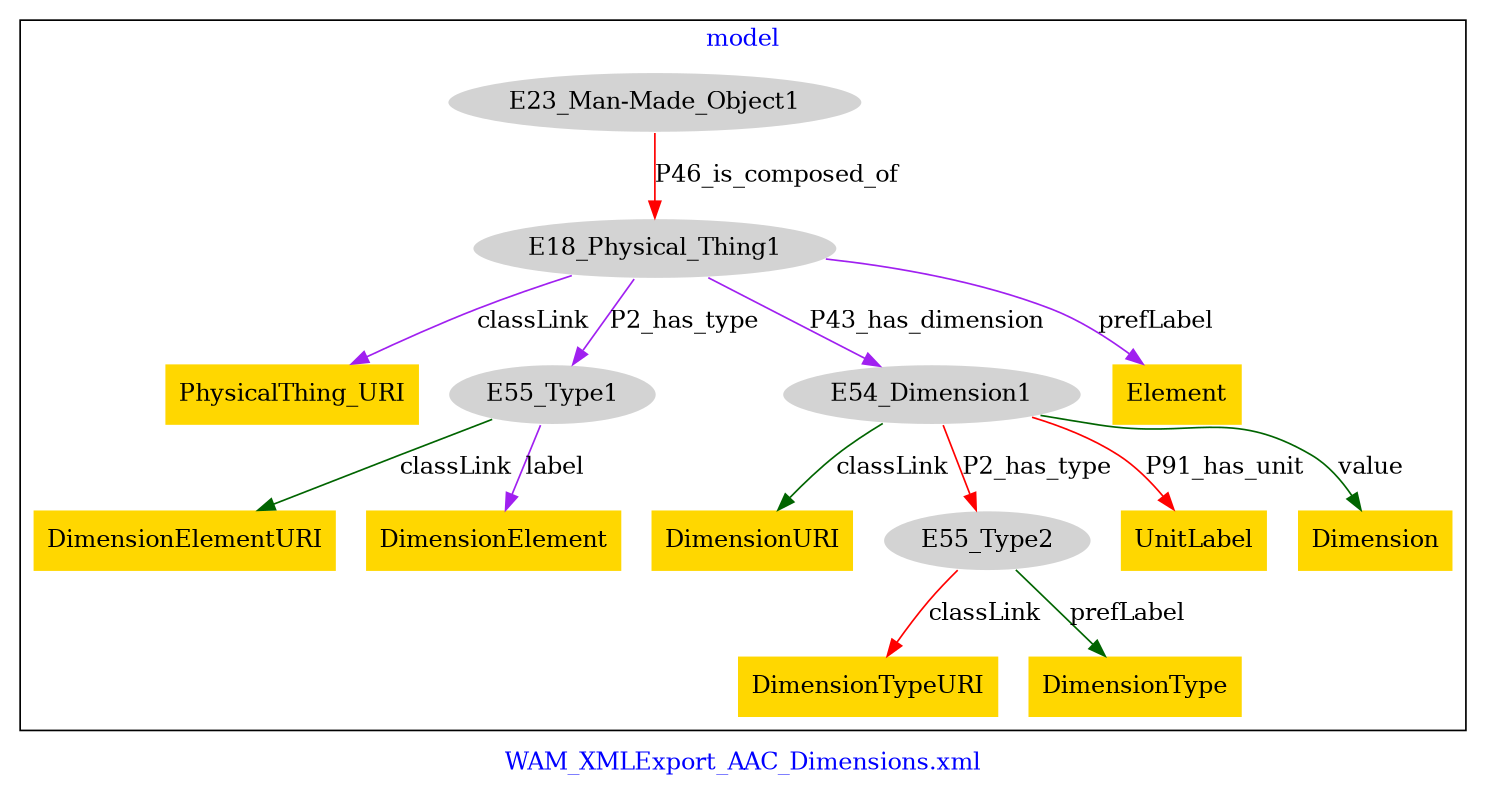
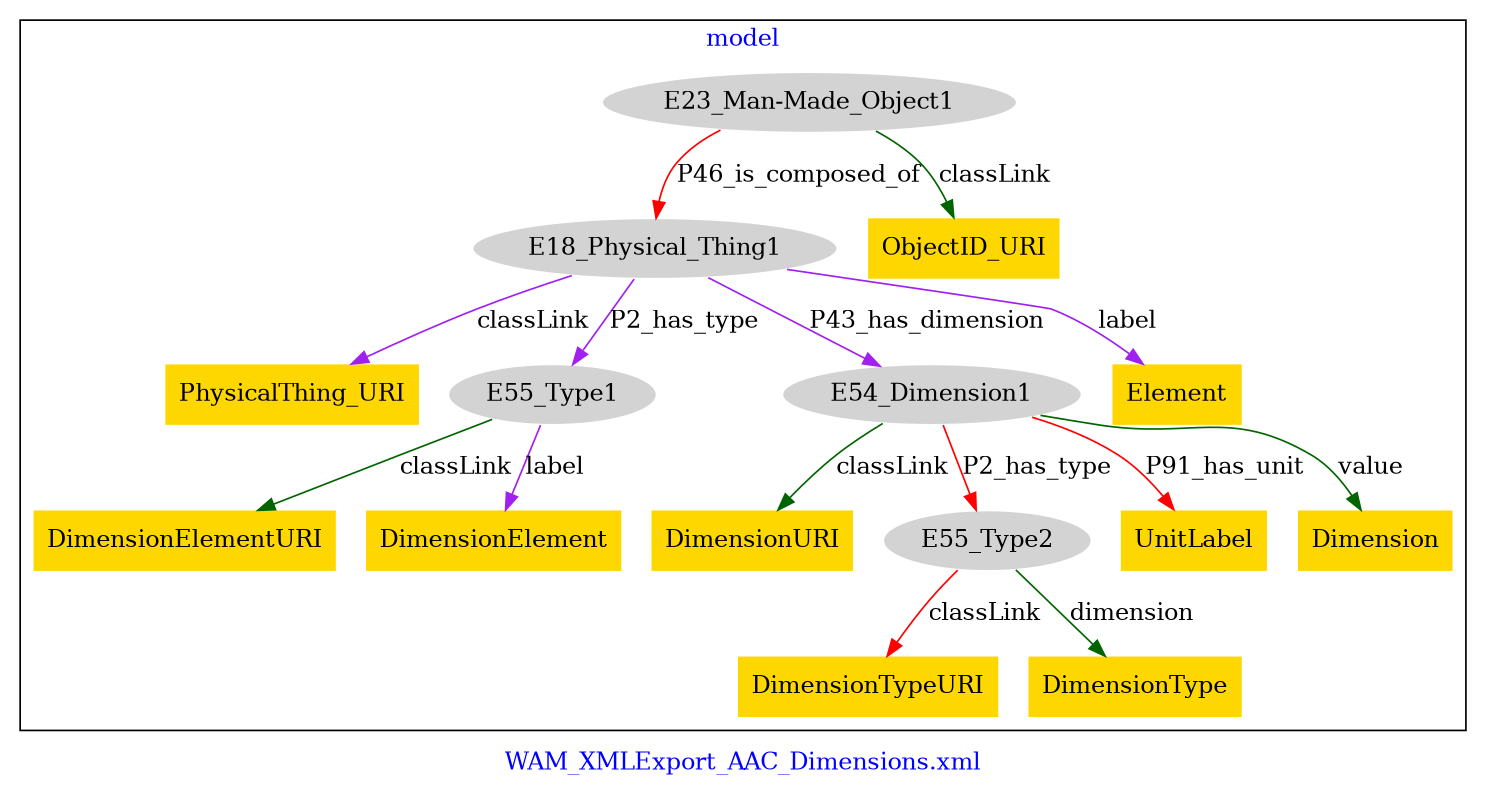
node "ObjectID_URI": added
edge "E18_Physical_Thing1" -> "Element": label "prefLabel" -> "label"
edge "E55_Type2" -> "DimensionType": label "prefLabel" -> "dimension"
